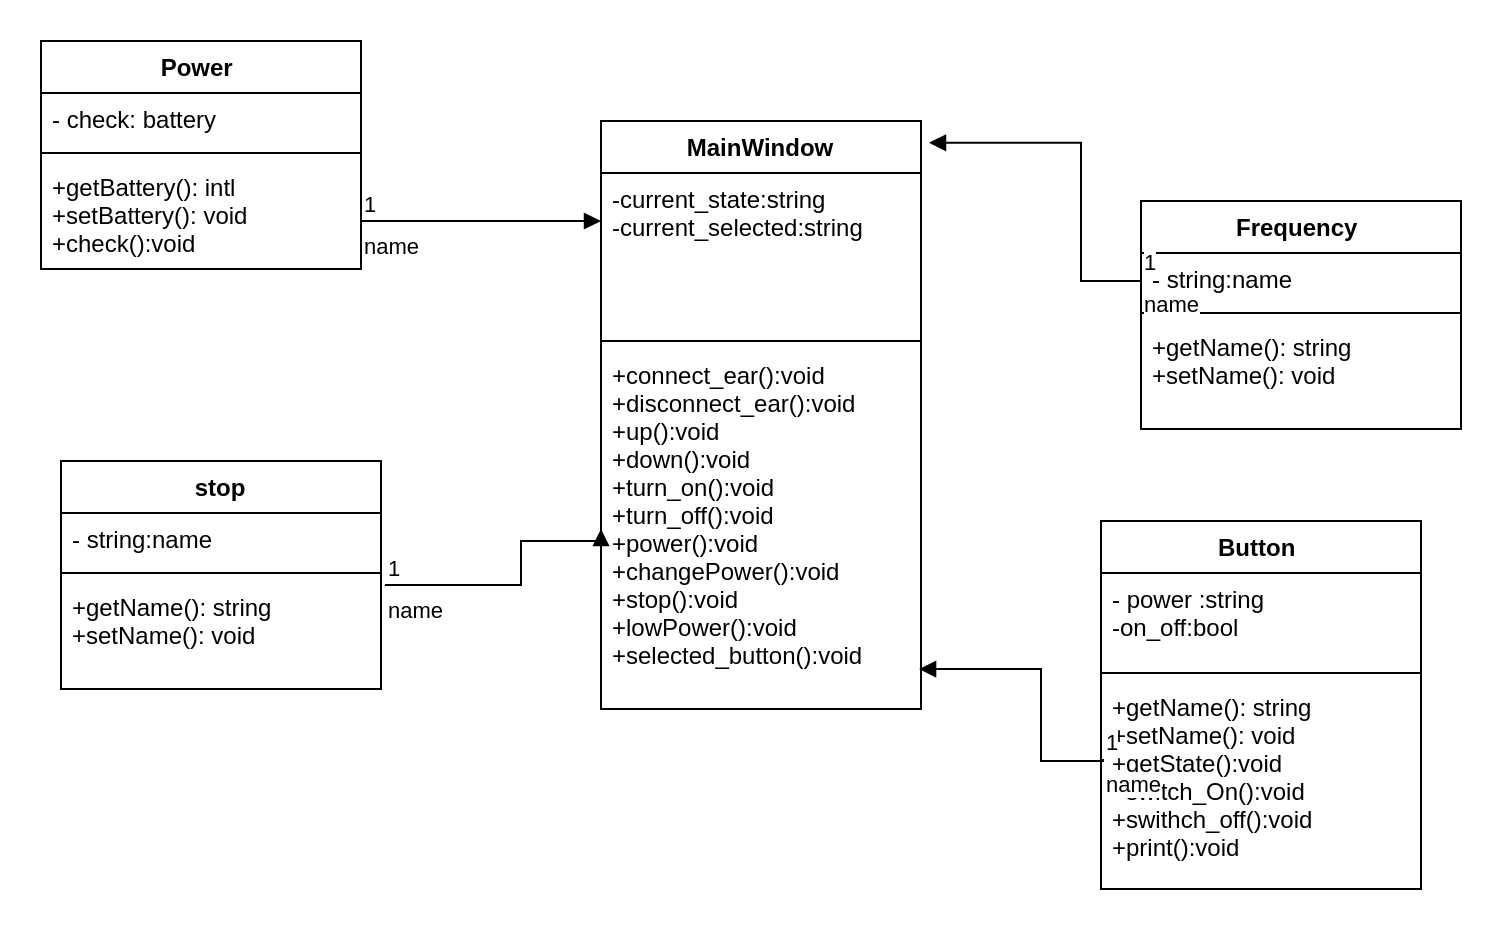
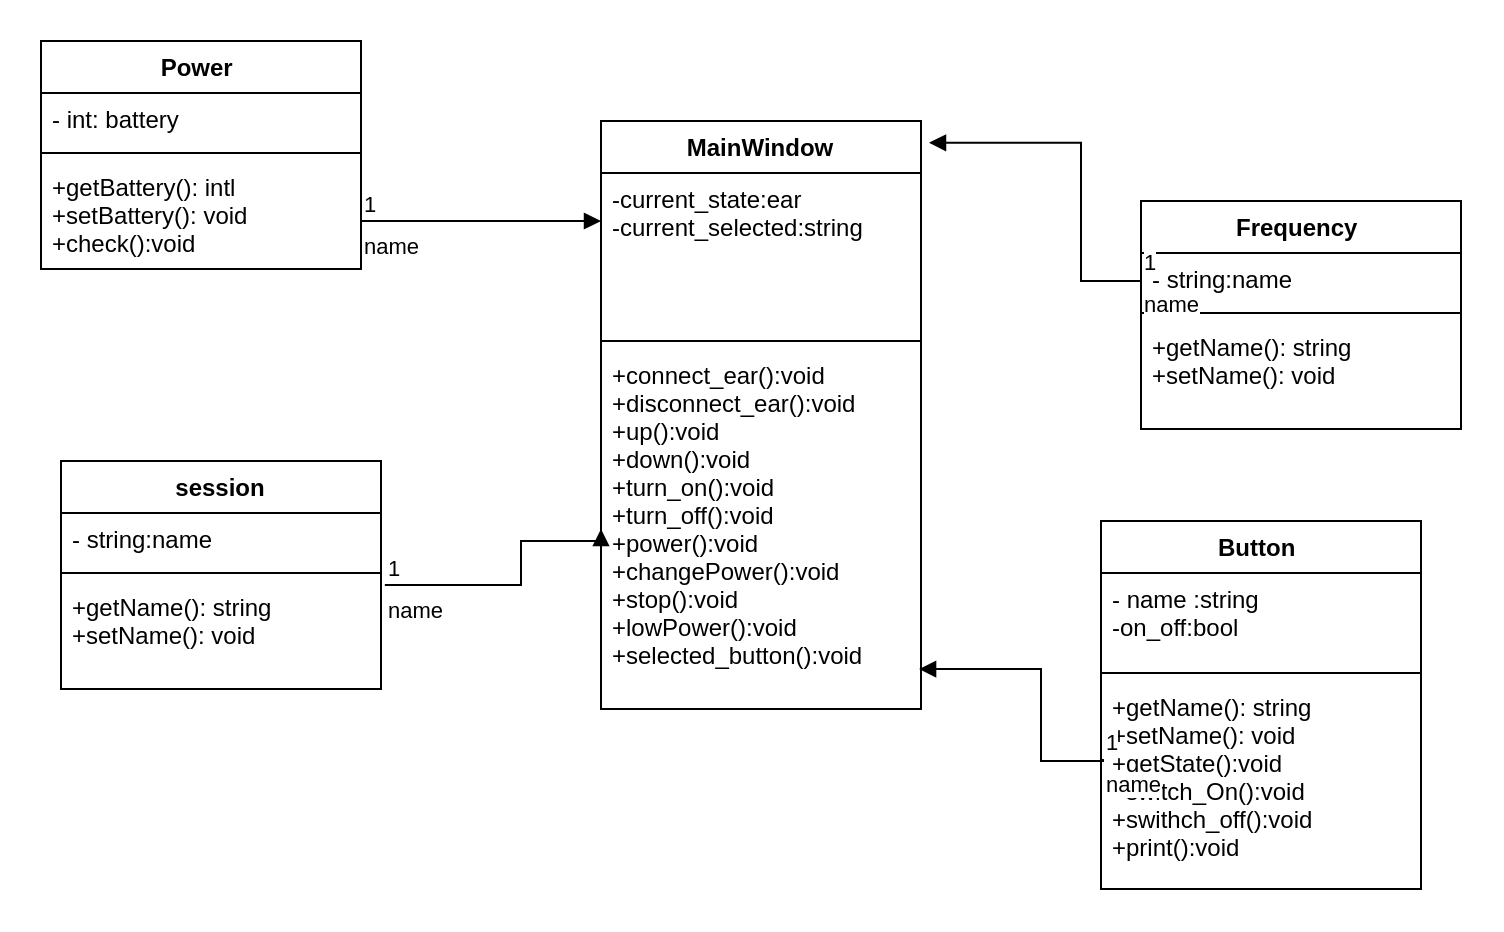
node "- check: battery": label "- check: battery" -> "- int: battery"
node "-current_state:string -current_selected:string": label "-current_state:string -current_selected:string" -> "-current_state:ear -current_selected:string"
node "stop": label "stop" -> "session"
node "- power :string -on_off:bool": label "- power :string -on_off:bool" -> "- name :string -on_off:bool"
